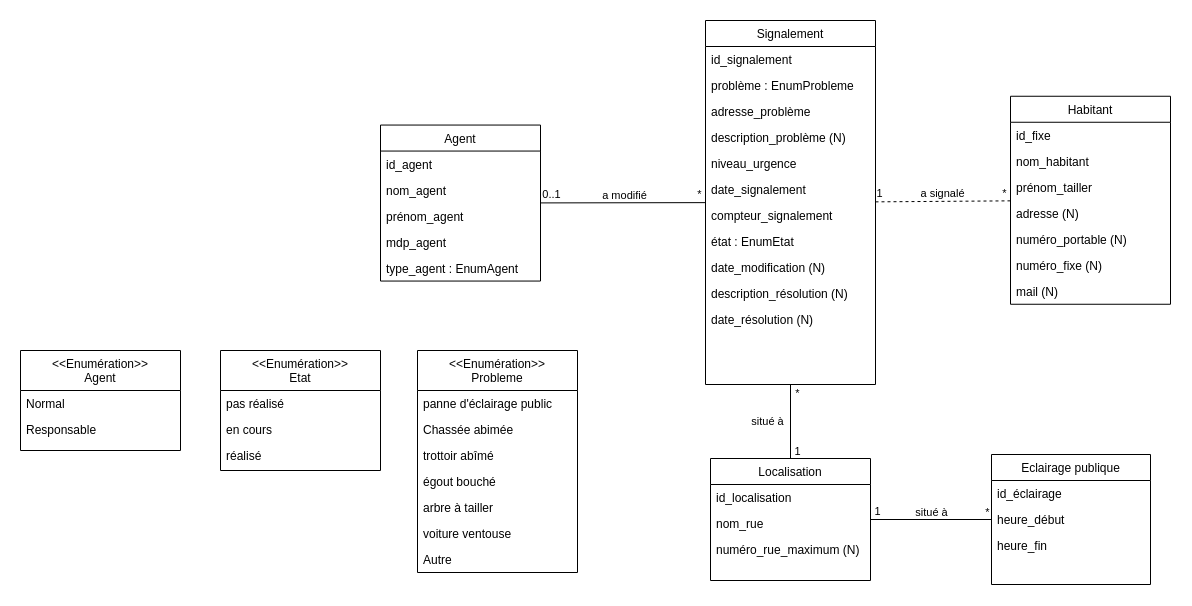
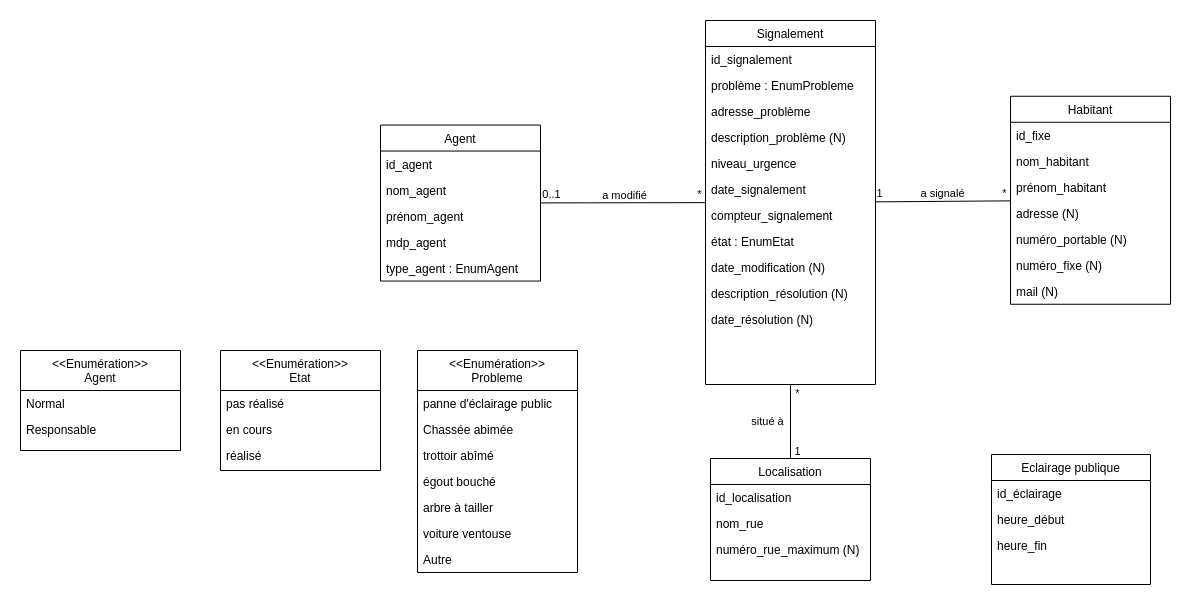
node "prénom_tailler": label "prénom_tailler" -> "prénom_habitant"
edge "Habitant" -- "Signalement": style dashed -> solid
edge "Localisation" -- "Eclairage publique": removed, labels "situé à", "1", "*"
